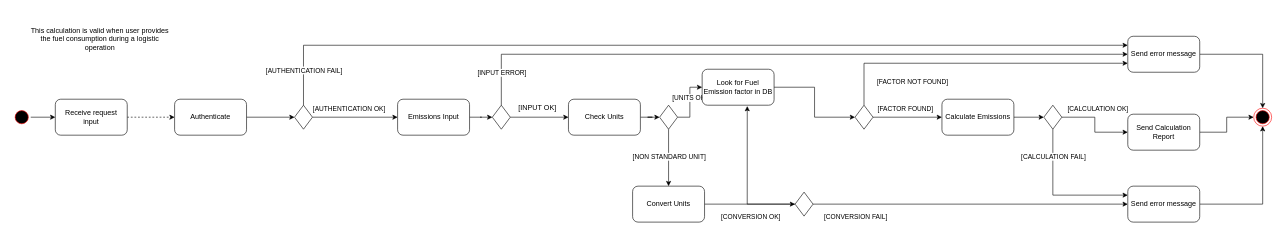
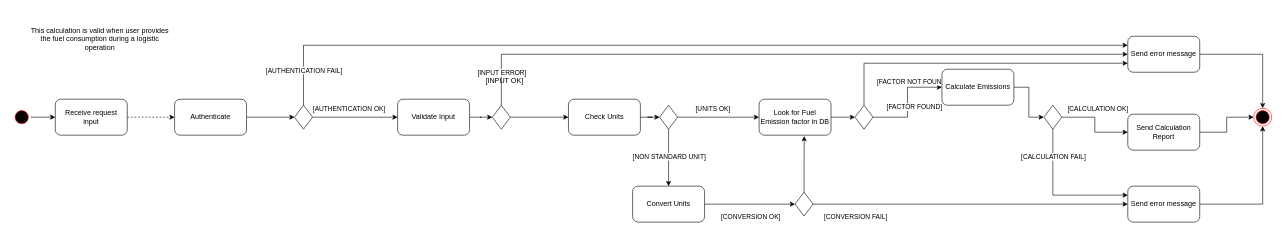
node "Look for Fuel Emission factor in DB": moved (738, 87) -> (795, 117)
node "[INPUT OK]": moved (537, 108) -> (504, 81)
node "Emissions Input": label "Emissions Input" -> "Validate Input"
node "Calculate Emissions": moved (978, 117) -> (978, 87)
